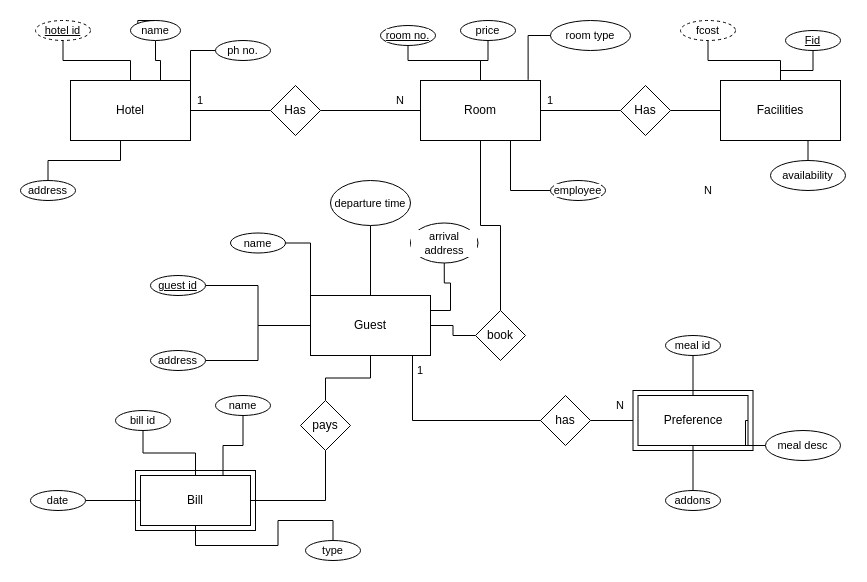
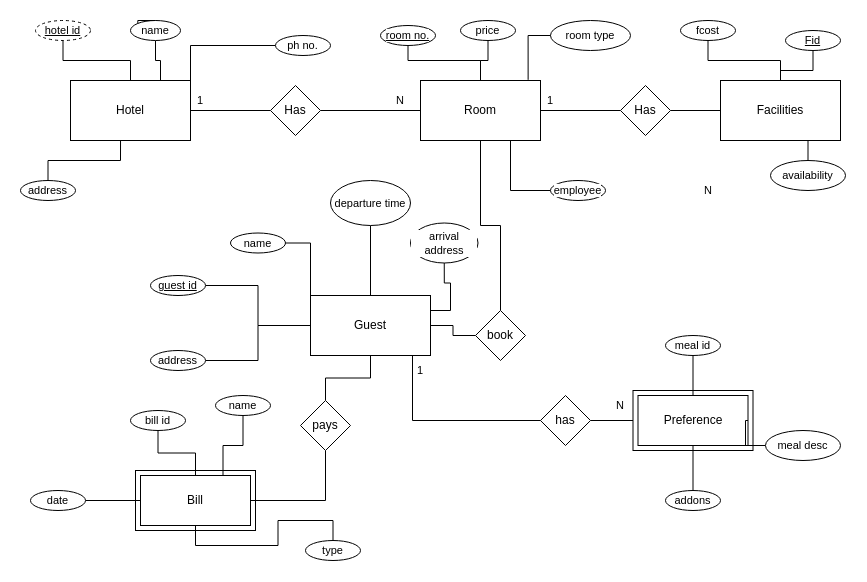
node "fcost": style dashed -> solid
node "ph no.": moved (243, 51) -> (303, 46)
node "bill id": moved (143, 421) -> (158, 421)
